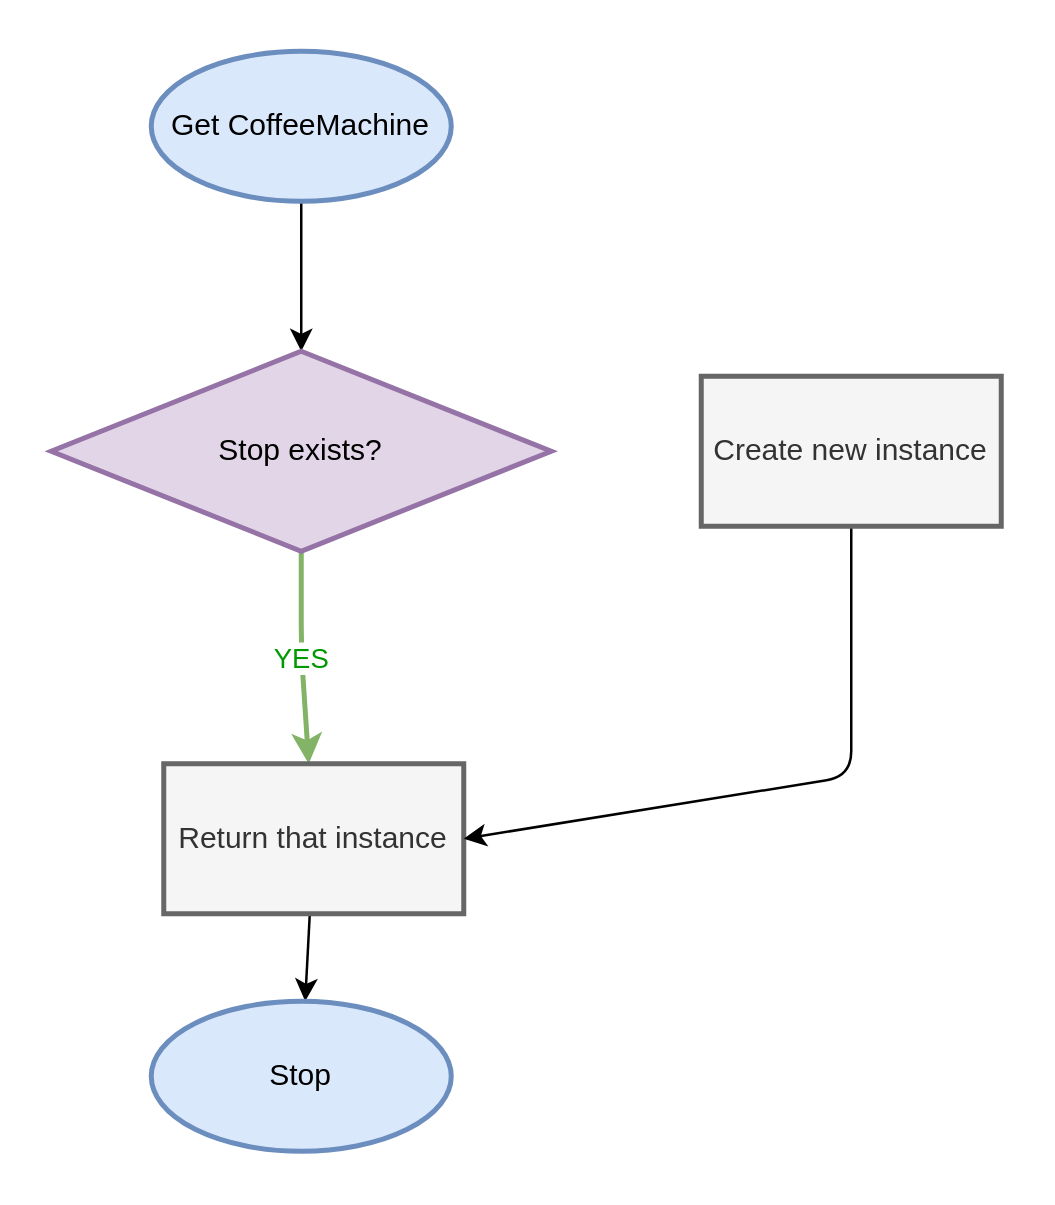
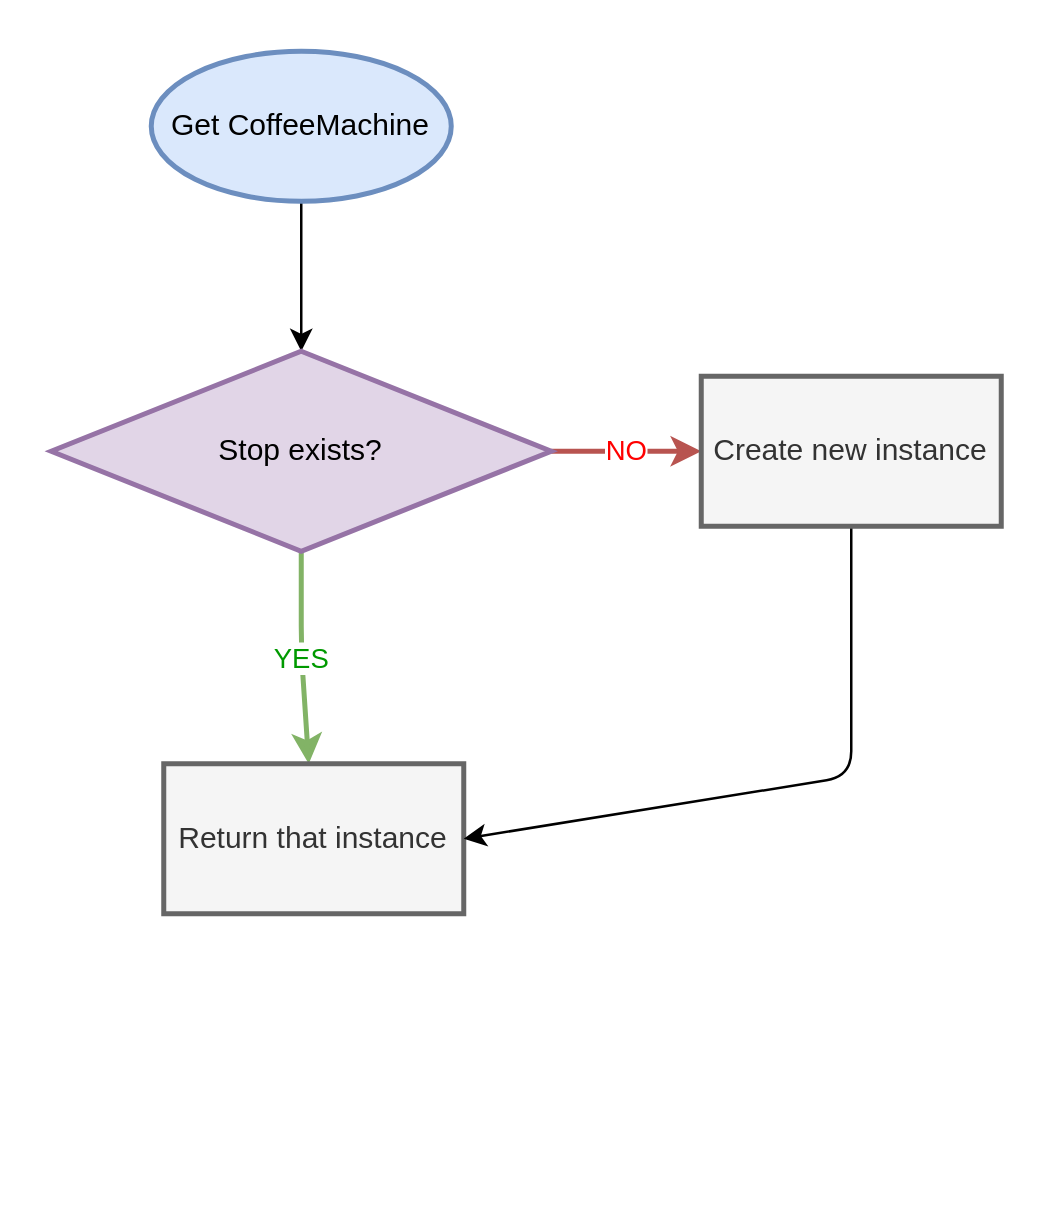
edge "Stop exists?" -> "Create new instance": added, label "NO"
edge "Return that instance" -> "Stop": removed
node "Stop": removed
